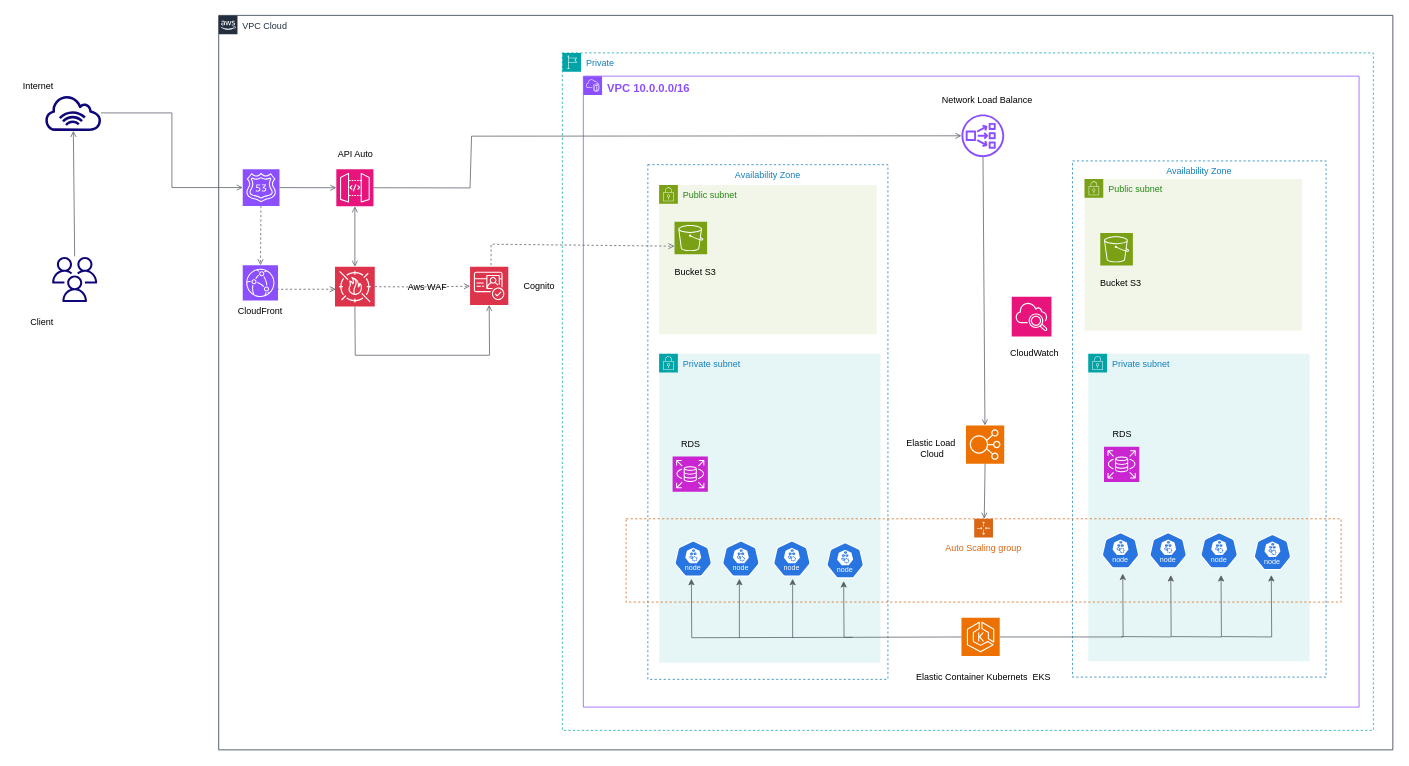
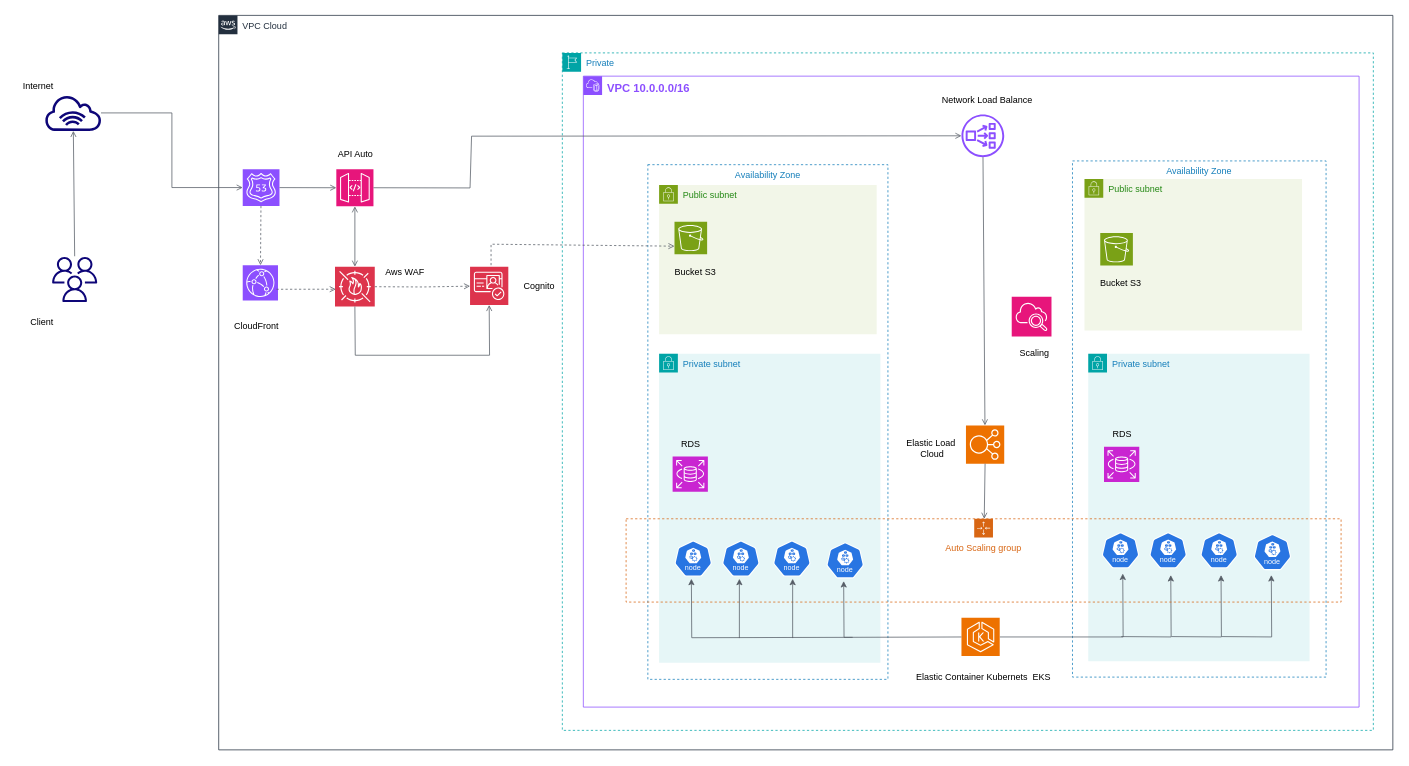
node "Aws WAF": moved (427, 288) -> (405, 273)
node "CloudFront": moved (260, 312) -> (256, 327)
node "CloudWatch": label "CloudWatch" -> "Scaling"
